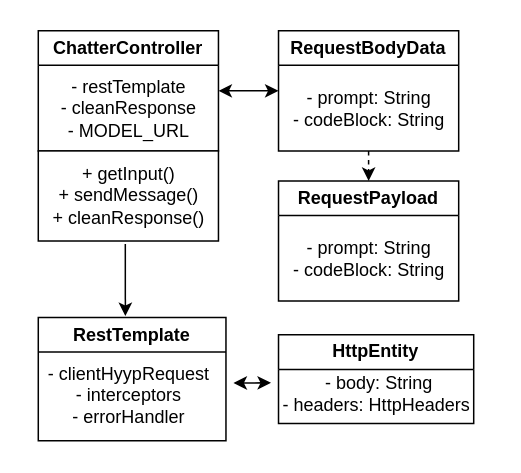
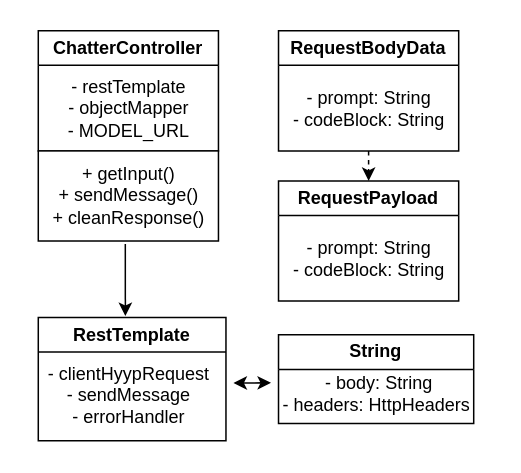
edge "ChatterController" -- "RequestBodyData": removed
node "- restTemplate - cleanResponse - MODEL_URL": label "- restTemplate - cleanResponse - MODEL_URL" -> "- restTemplate - objectMapper - MODEL_URL"
node "HttpEntity": label "HttpEntity" -> "String"
node "- clientHyypRequest - interceptors - errorHandler": label "- clientHyypRequest - interceptors - errorHandler" -> "- clientHyypRequest - sendMessage - errorHandler"
